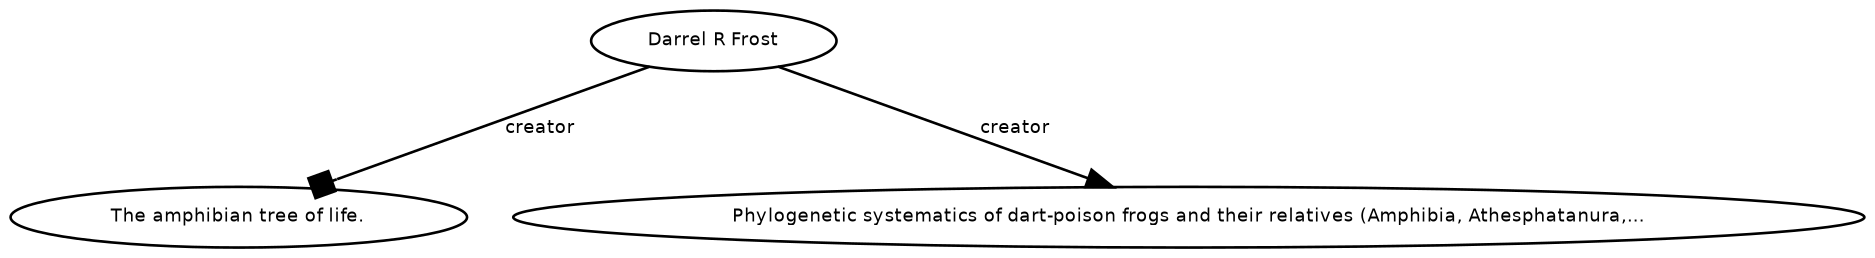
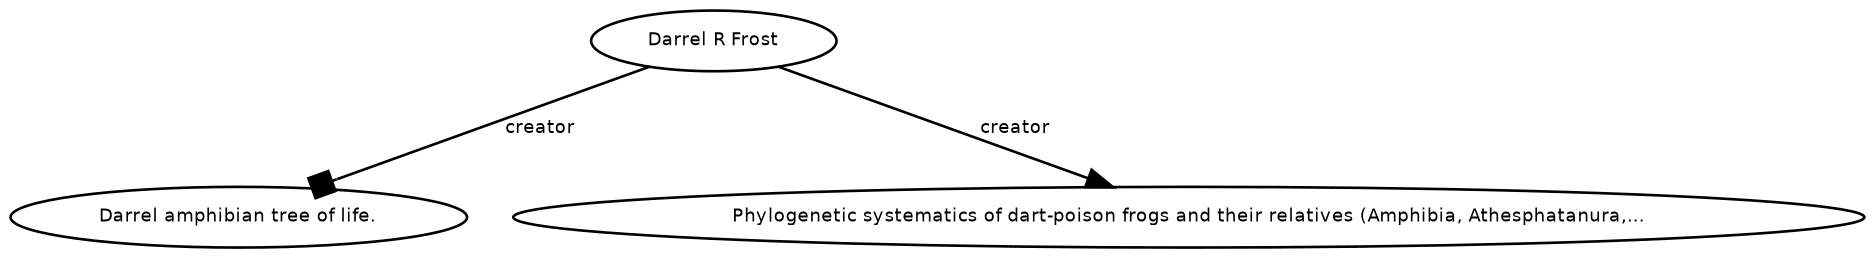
node "The amphibian tree of life.": label "The amphibian tree of life." -> "Darrel amphibian tree of life."
